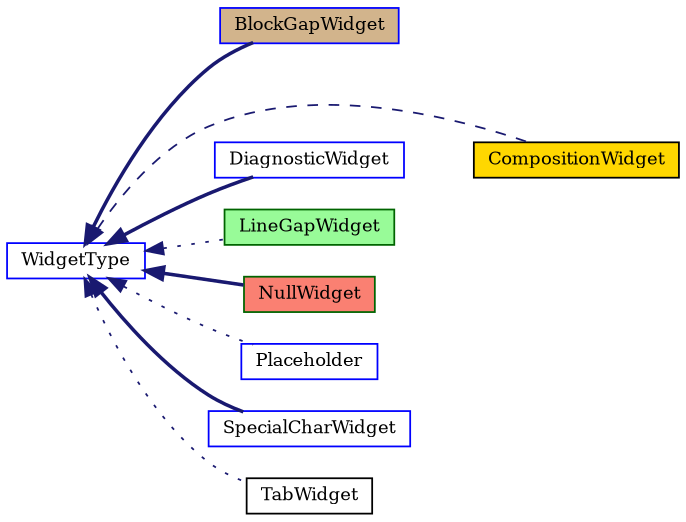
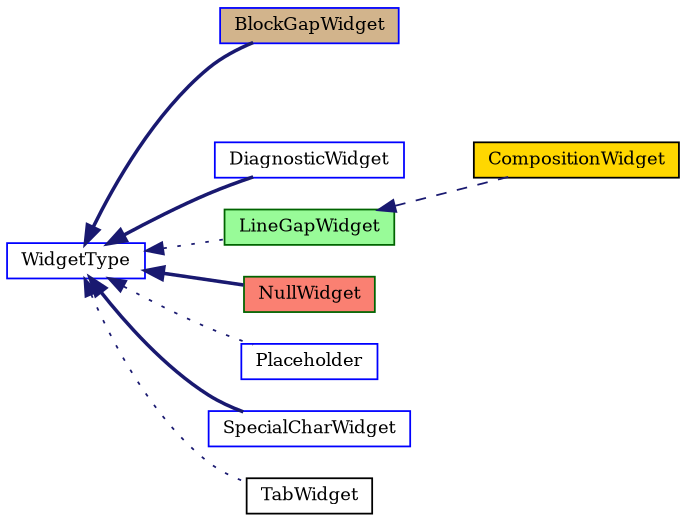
edge "CompositionWidget" -> "WidgetType": now "CompositionWidget" -> "LineGapWidget"
